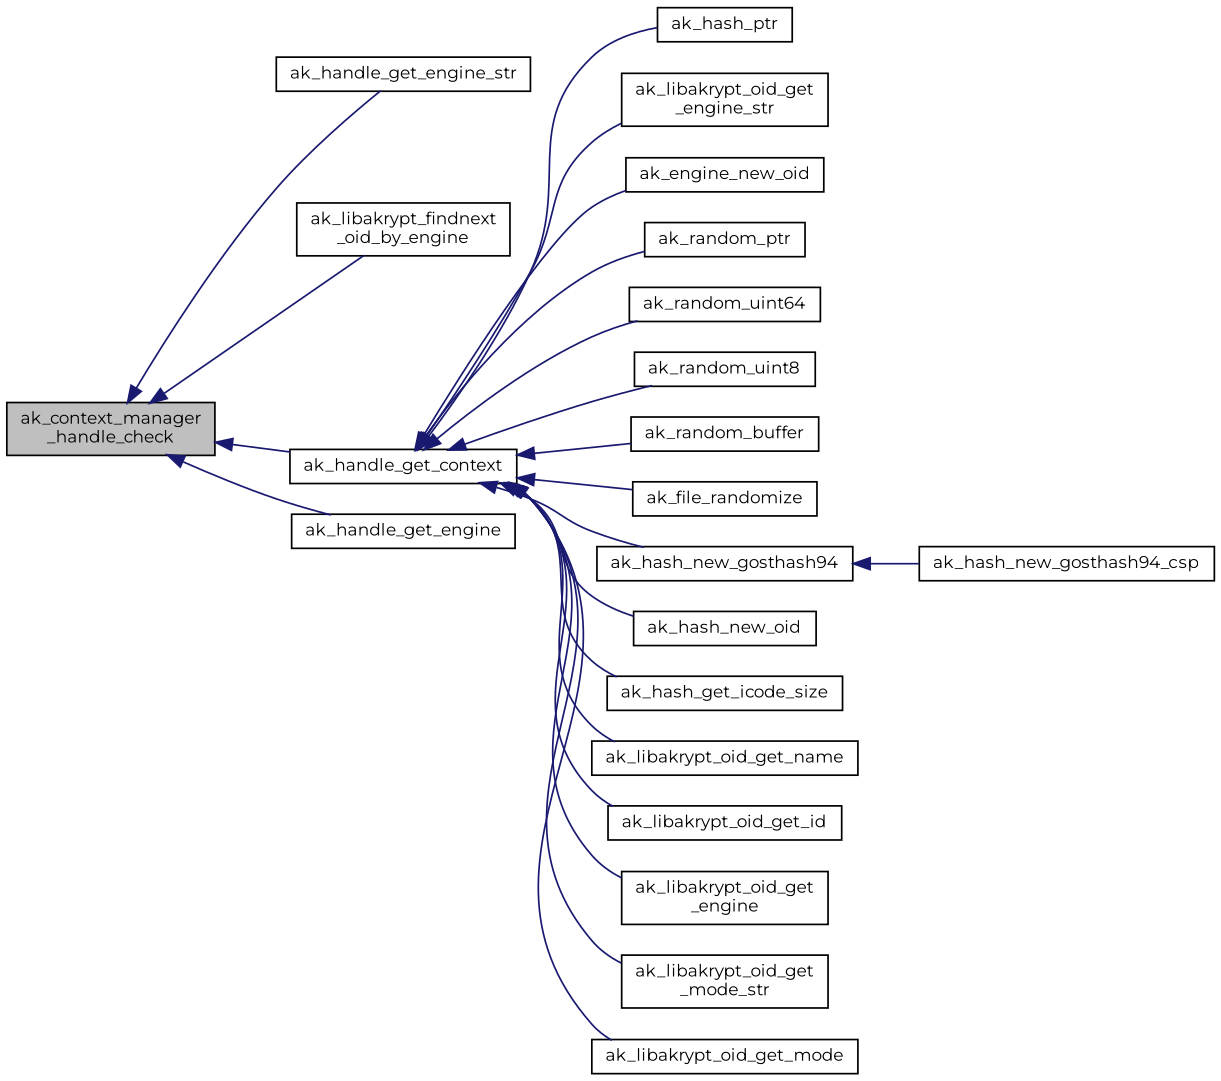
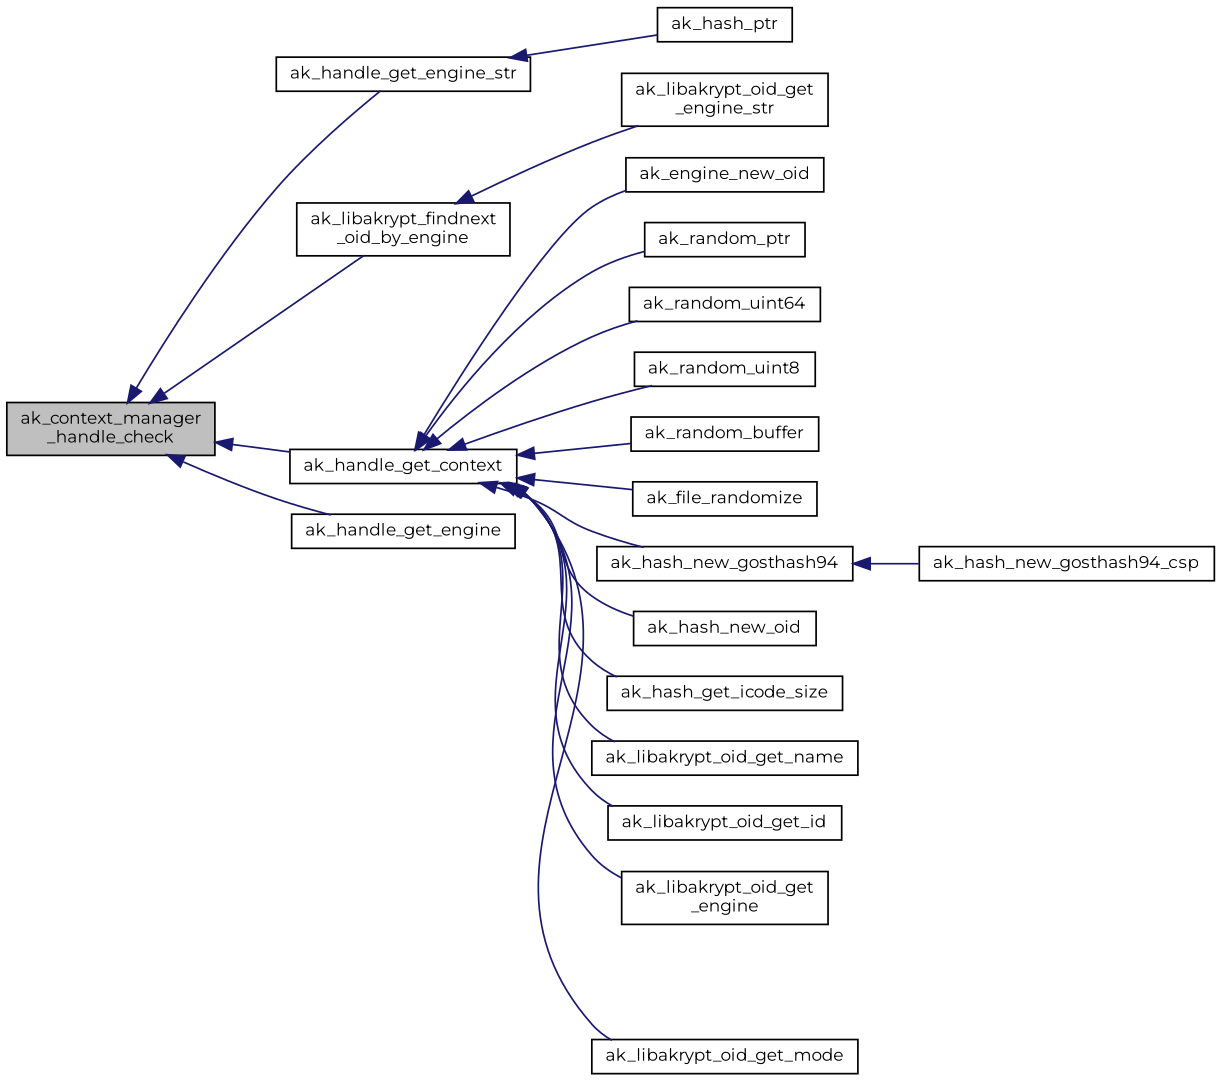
edge "ak_hash_ptr" -> "ak_handle_get_context": now "ak_hash_ptr" -> "ak_handle_get_engine_str"
edge "ak_libakrypt_oid_get _engine_str" -> "ak_handle_get_context": now "ak_libakrypt_oid_get _engine_str" -> "ak_libakrypt_findnext _oid_by_engine"
node "ak_libakrypt_oid_get _mode_str": removed
